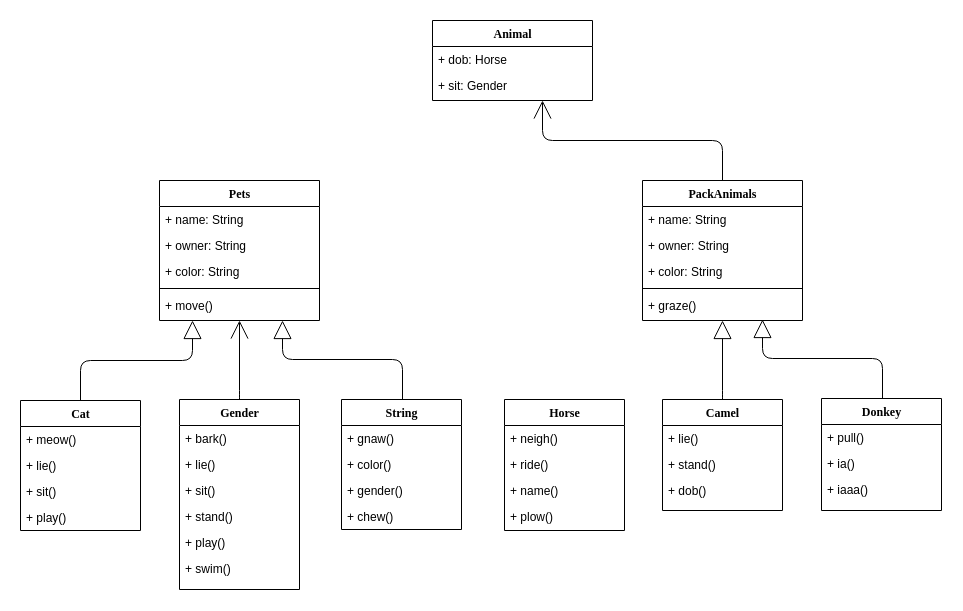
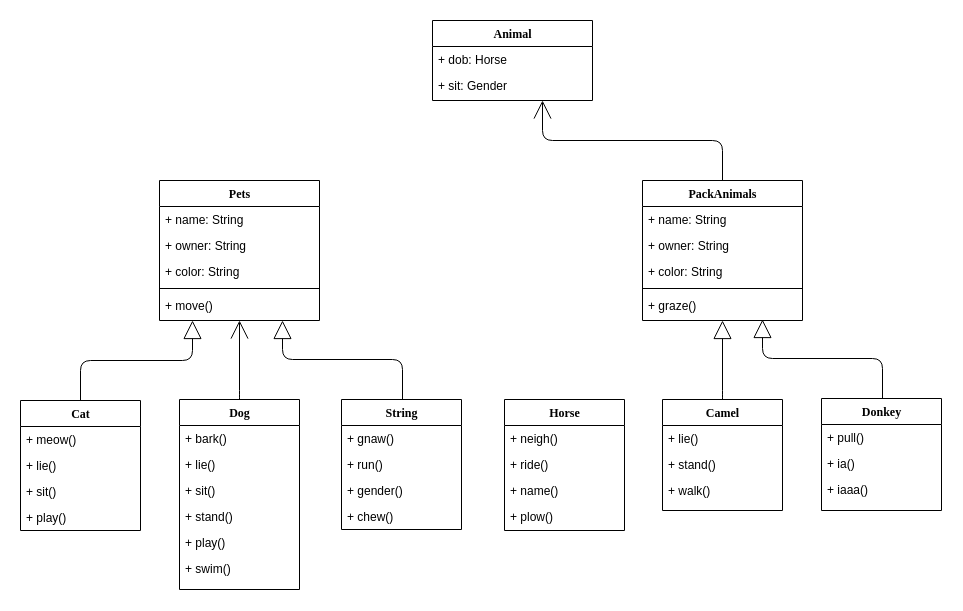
node "Gender": label "Gender" -> "Dog"
node "+ color()": label "+ color()" -> "+ run()"
node "+ dob()": label "+ dob()" -> "+ walk()"
